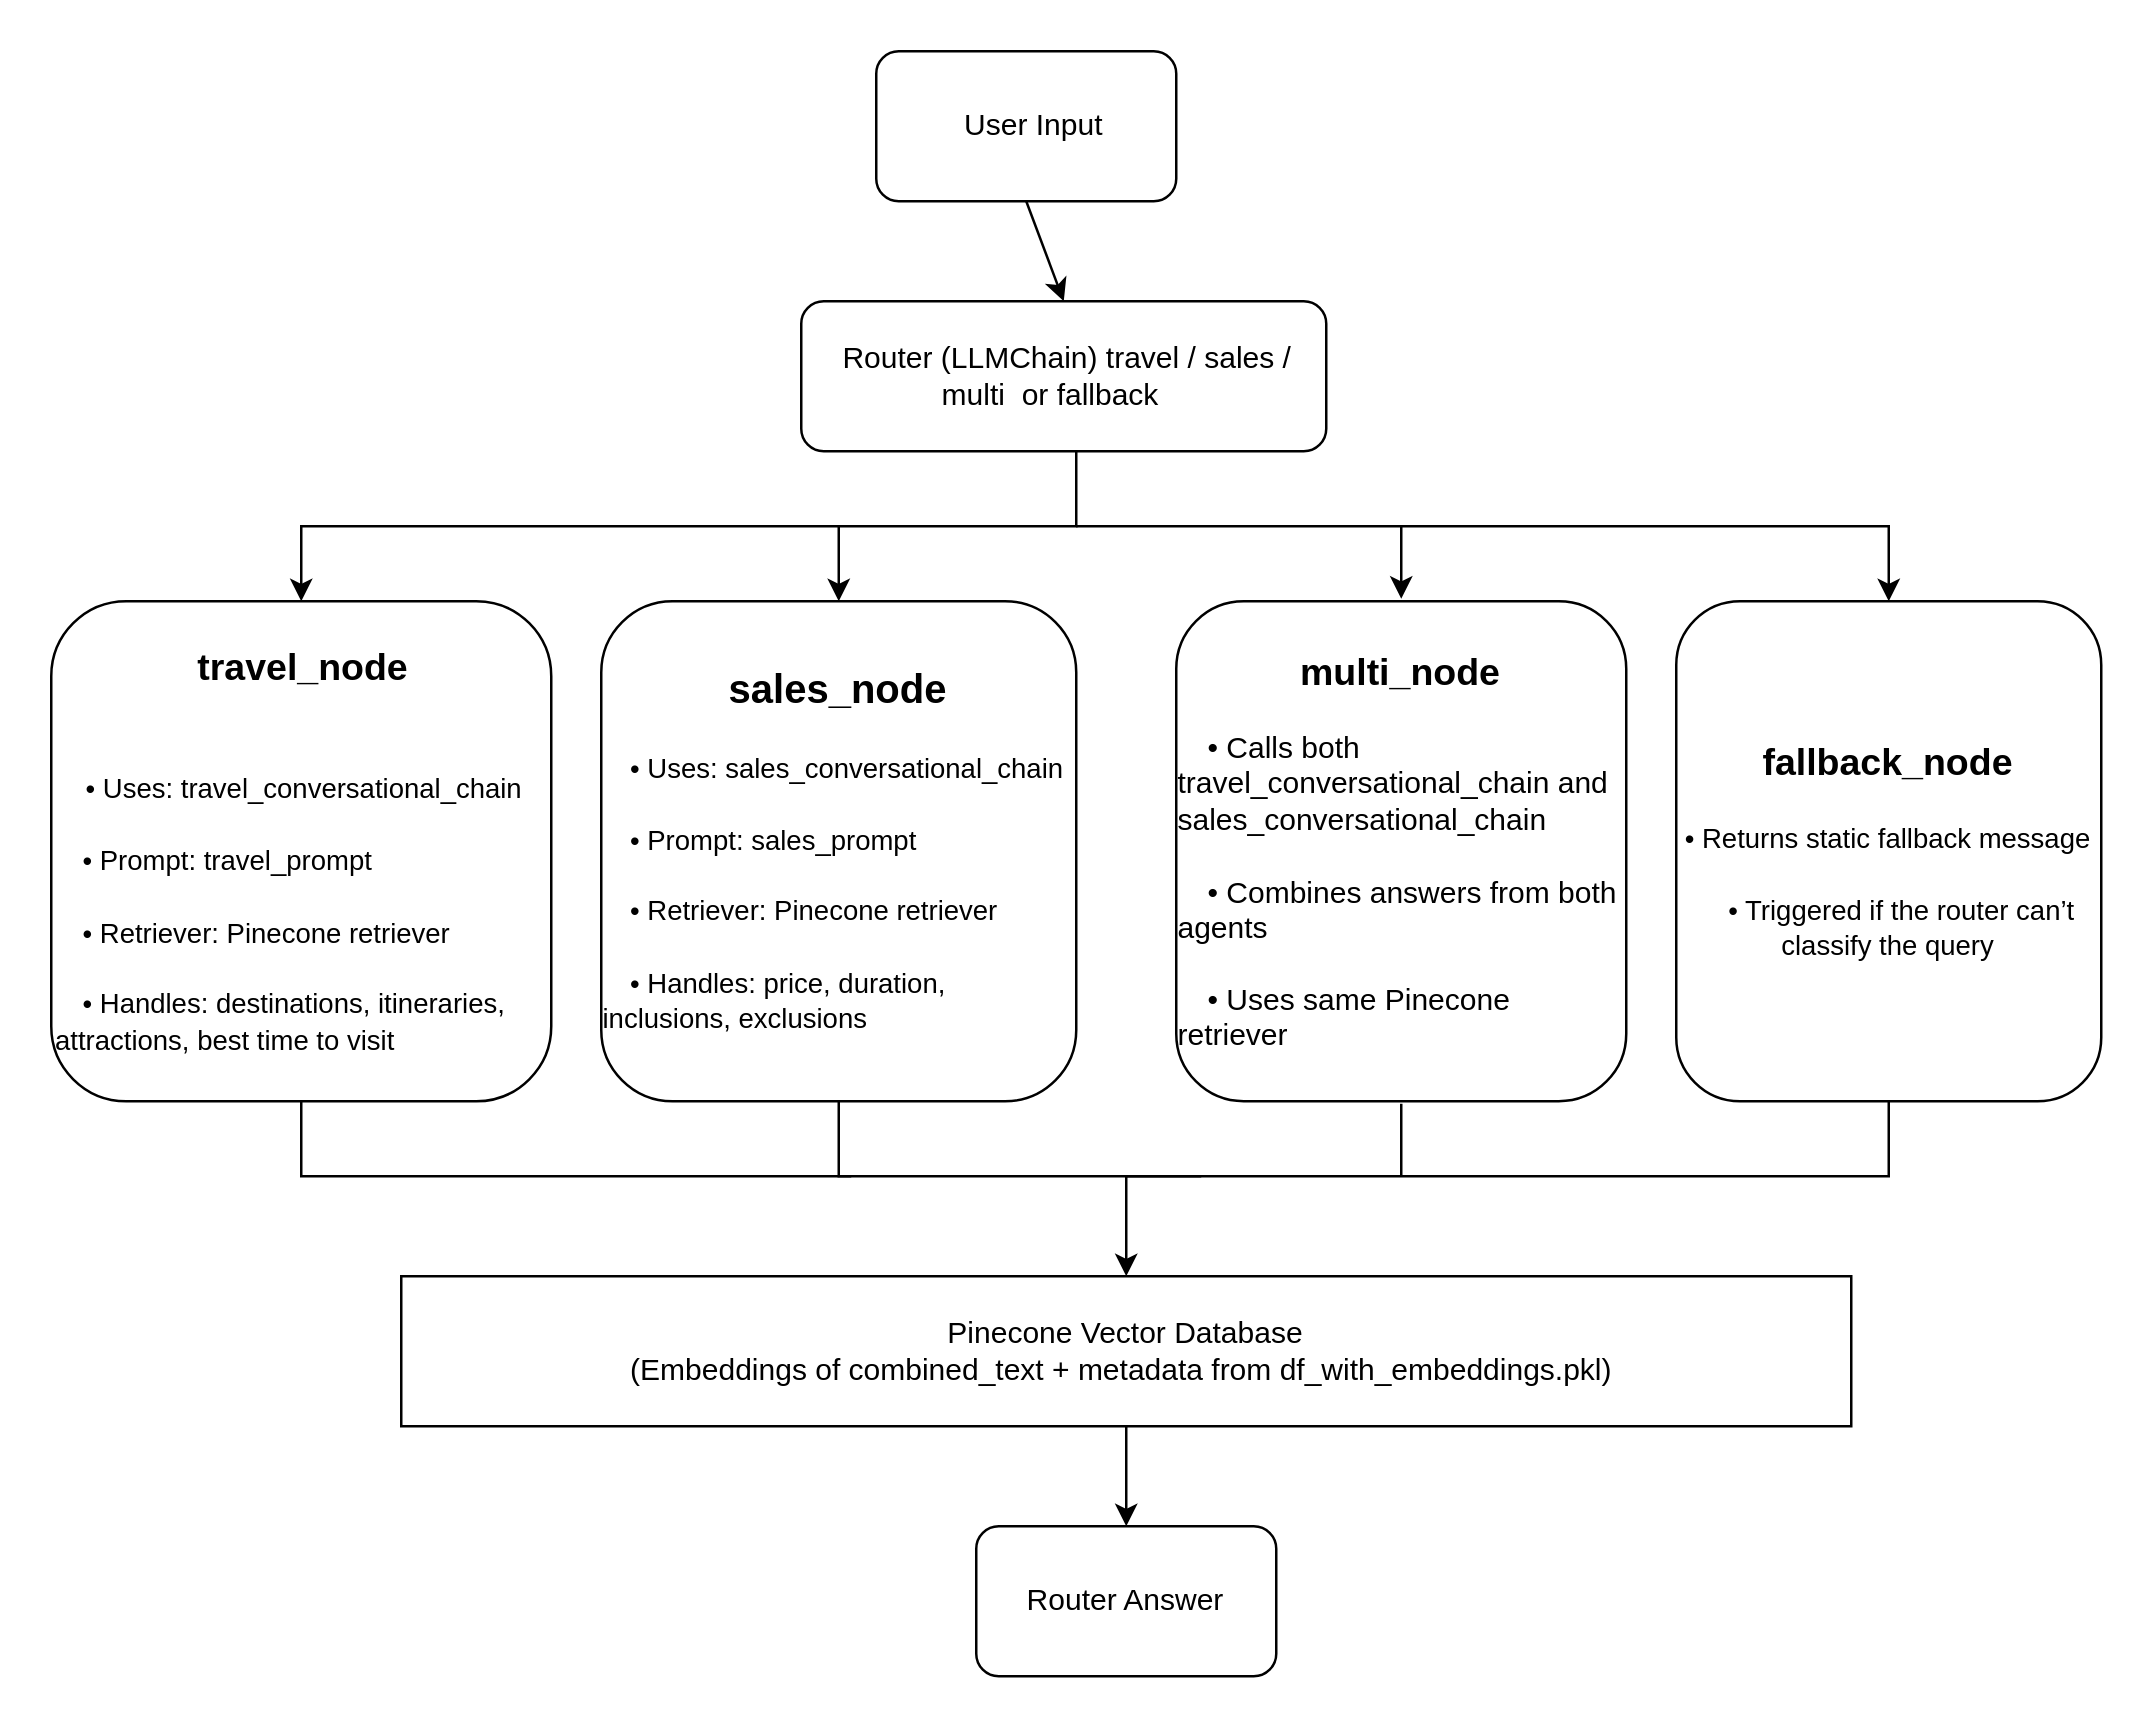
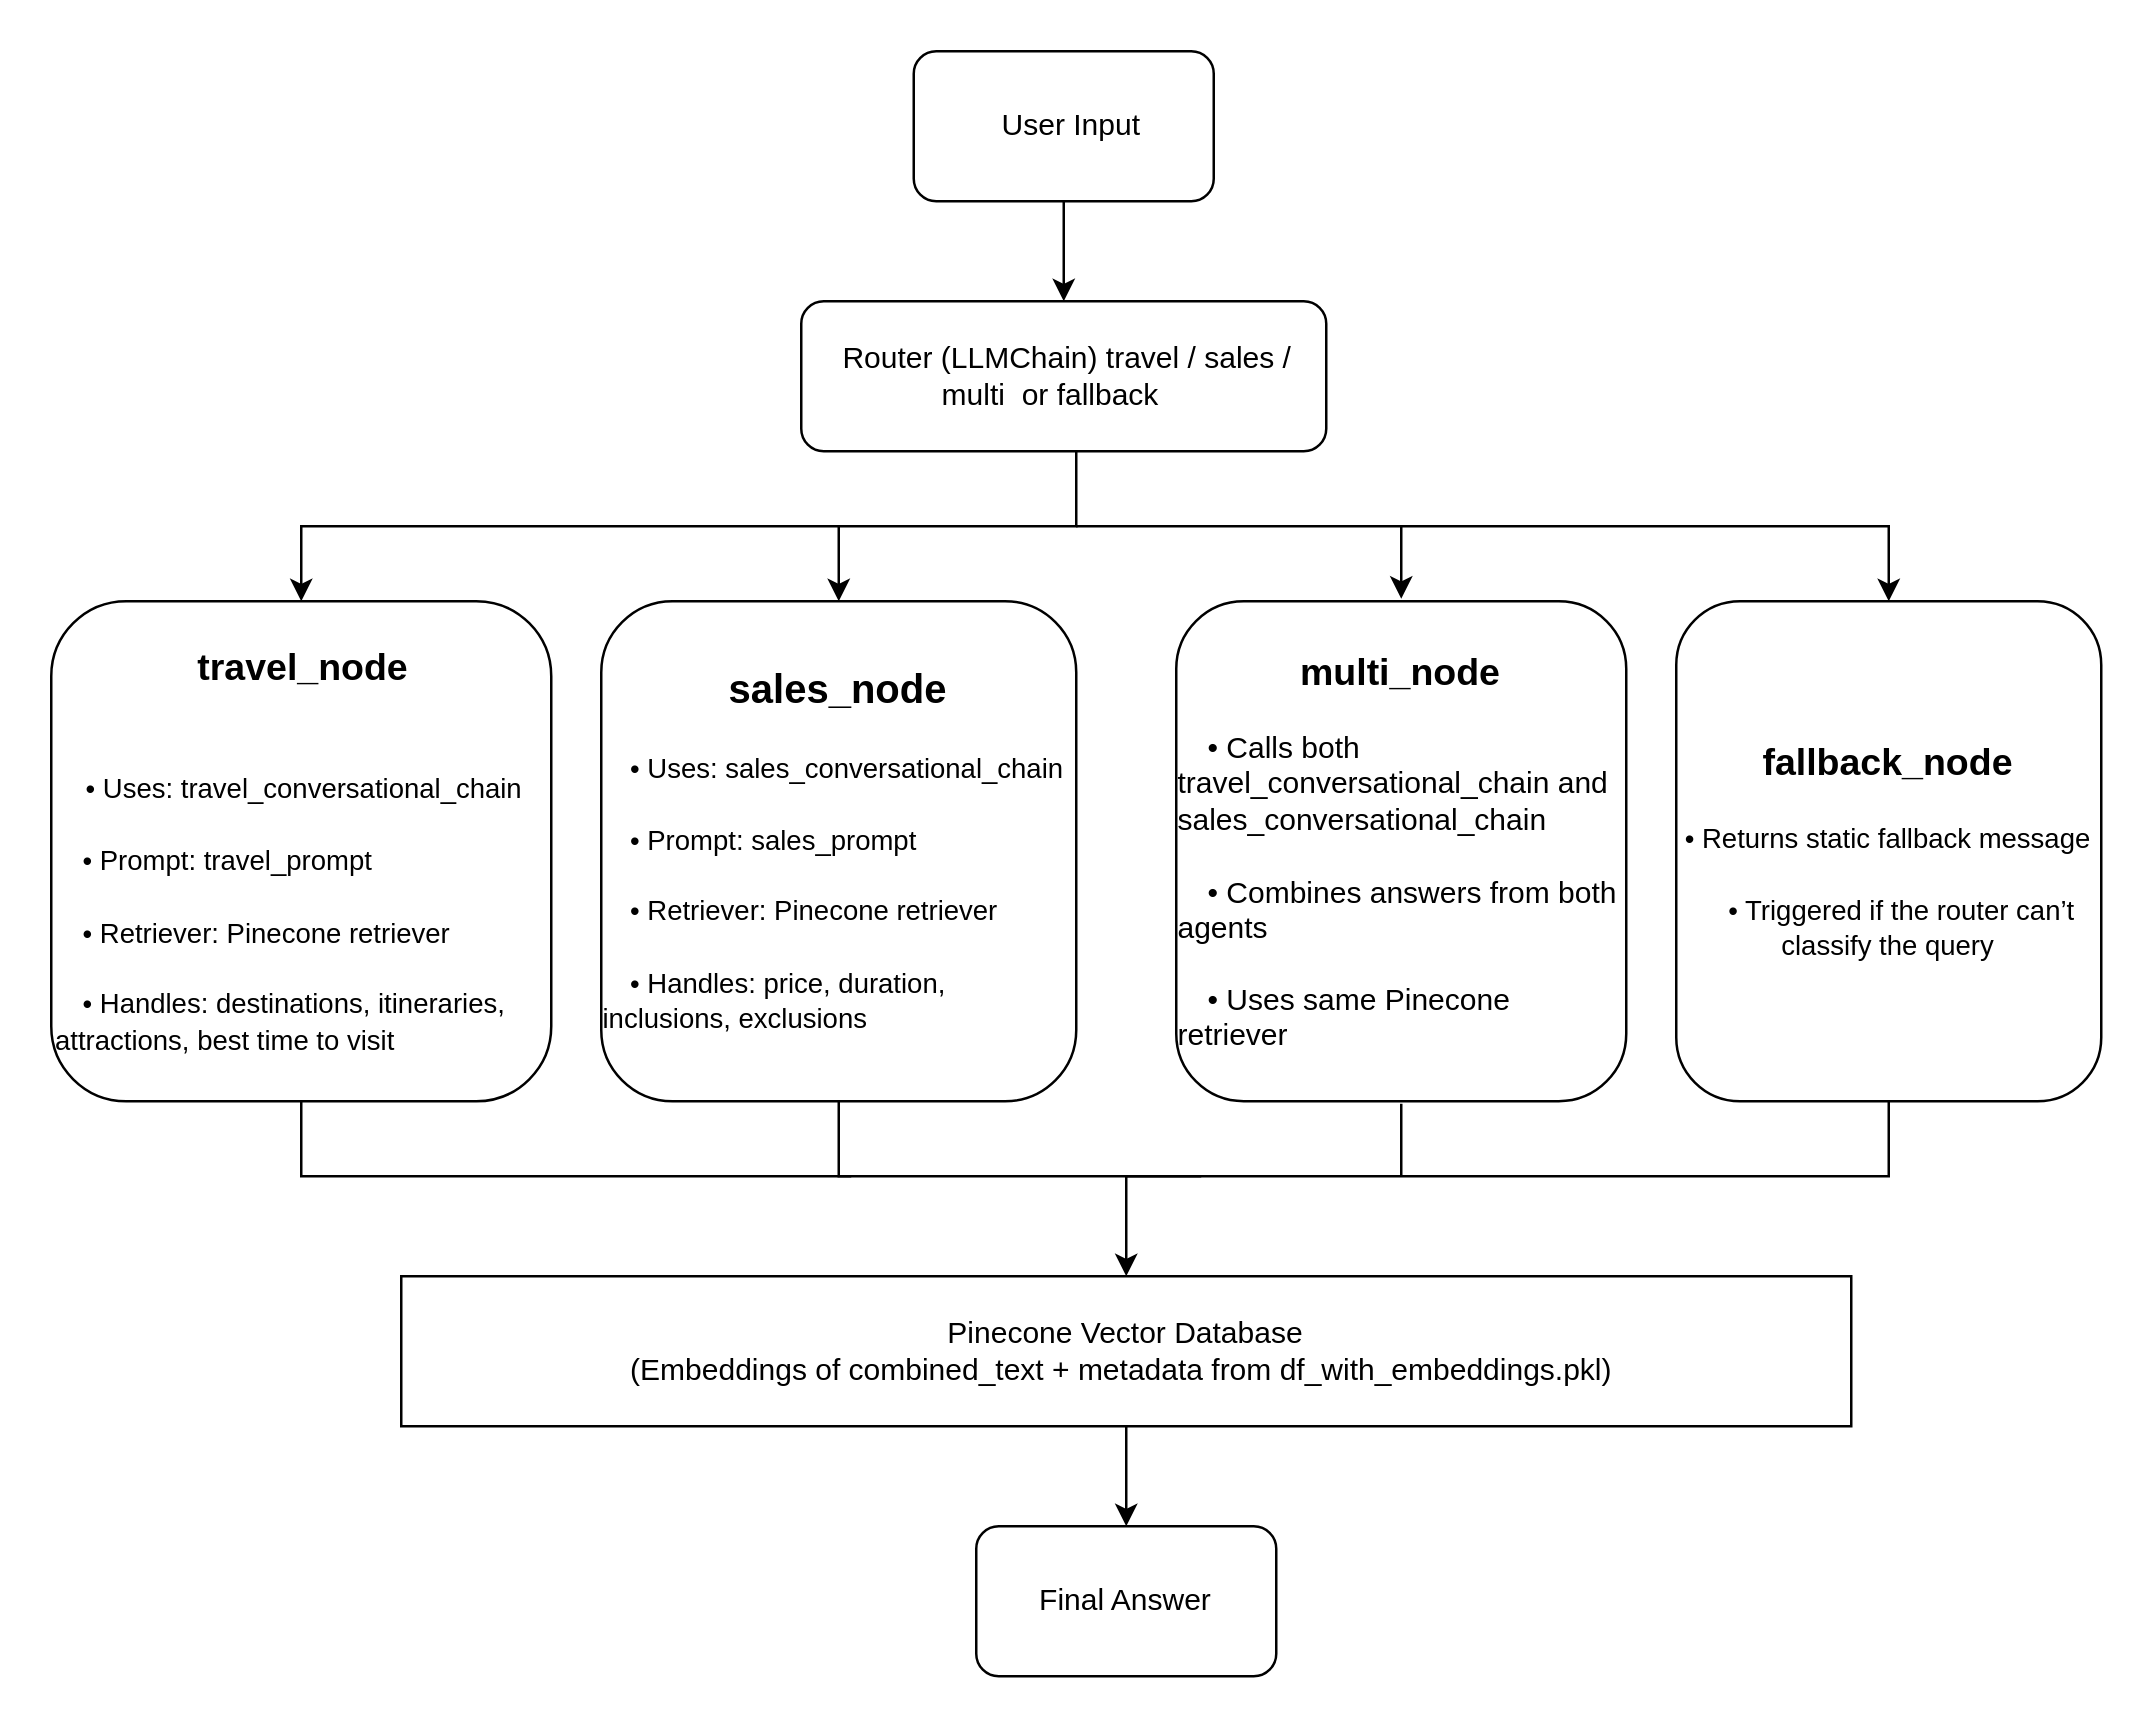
node "User Input": moved (1026, 126) -> (1064, 126)
node "Router Answer": label "Router Answer" -> "Final Answer"
